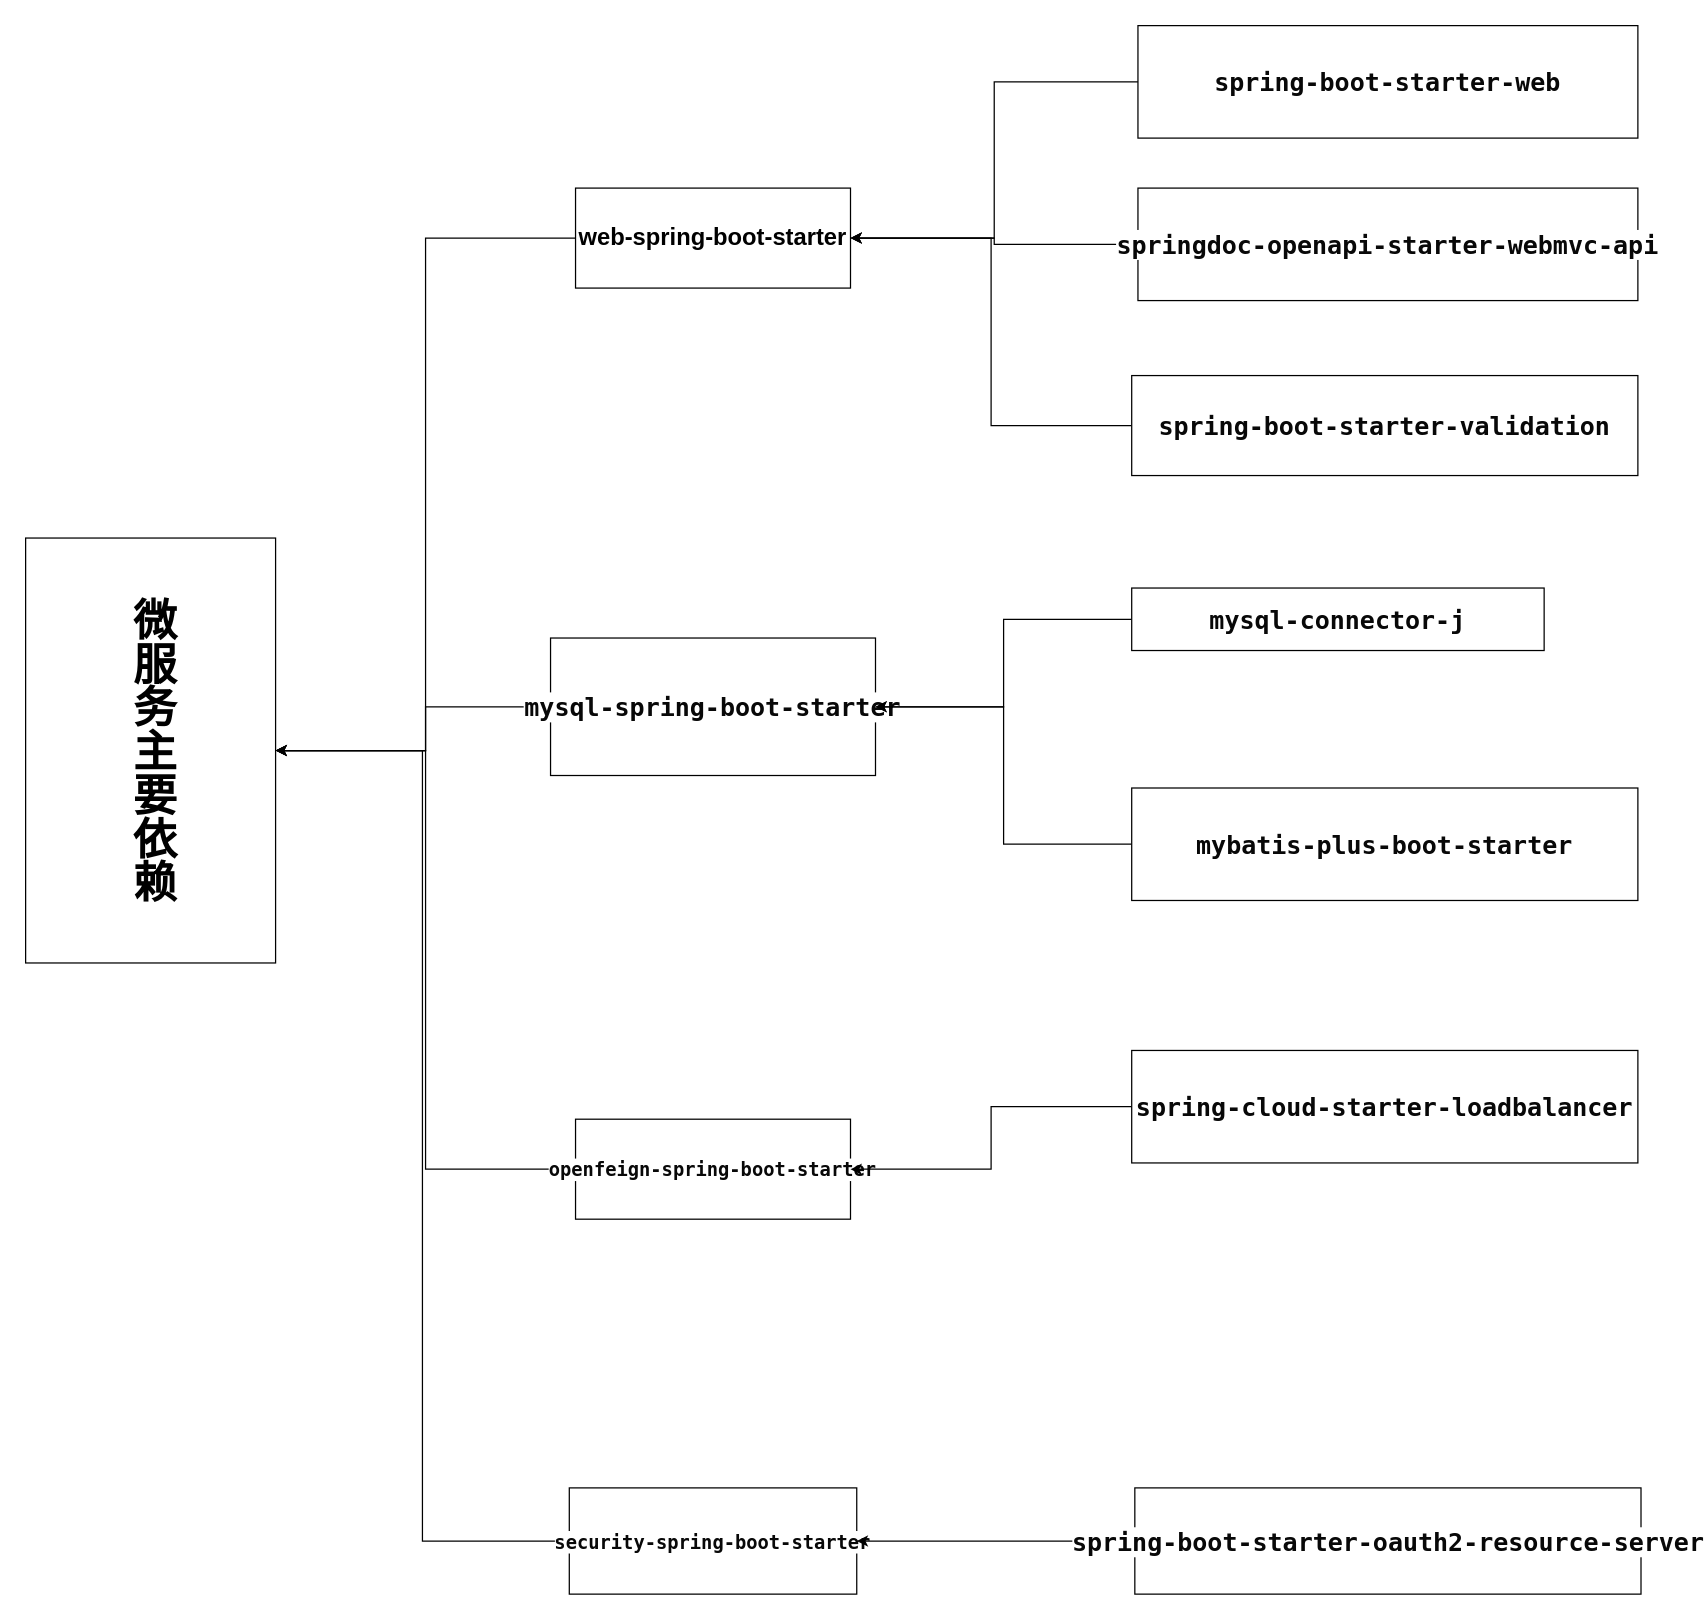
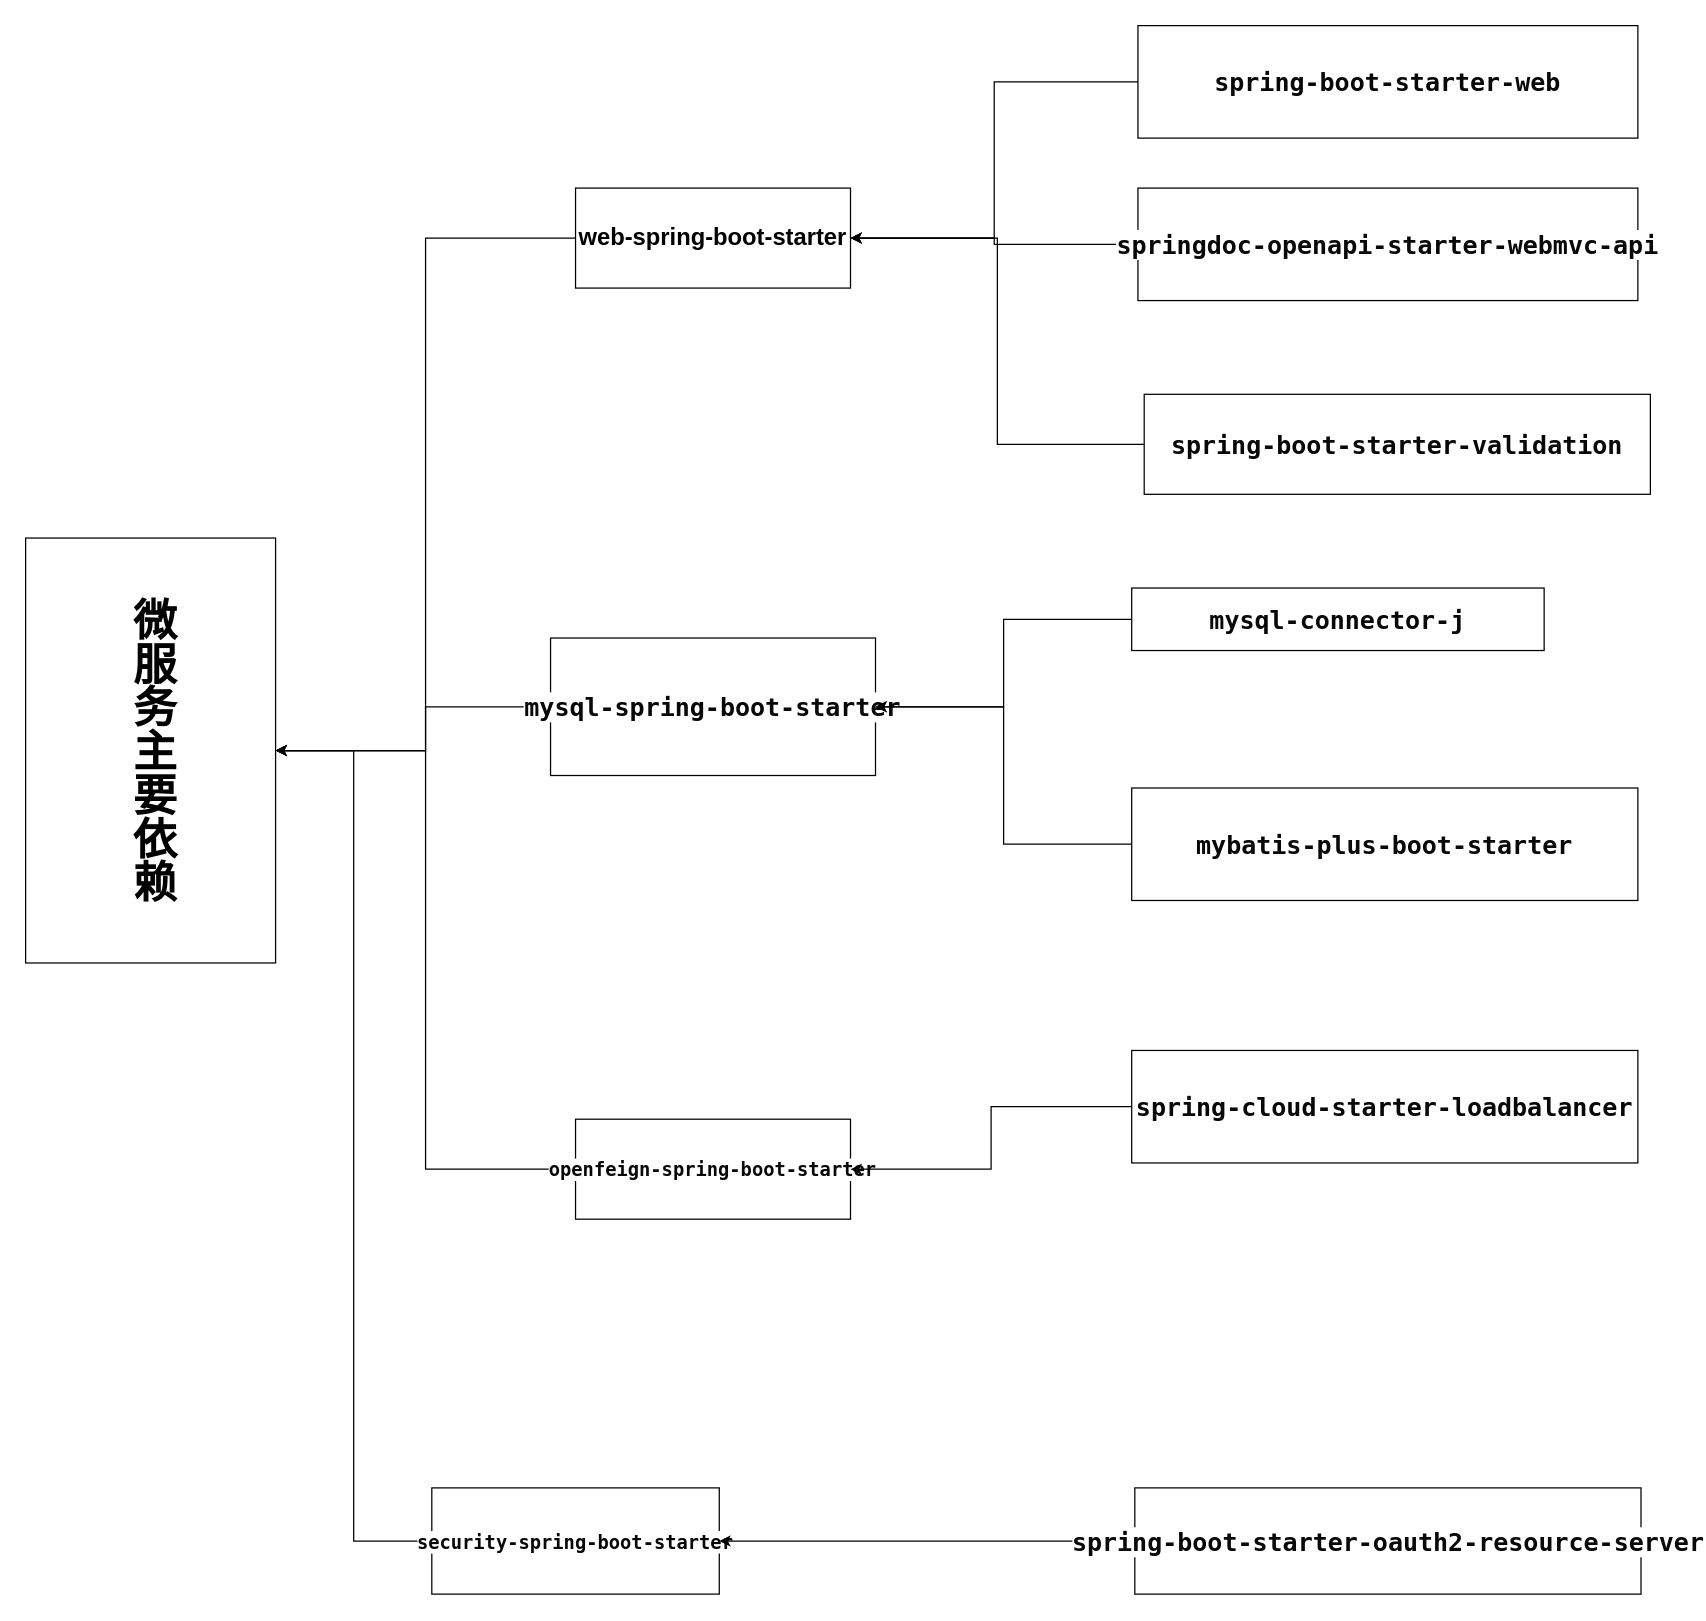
node "spring-boot-starter-validation": moved (1385, 426) -> (1398, 444)
node "security-spring-boot-starter": moved (713, 1541) -> (576, 1541)
